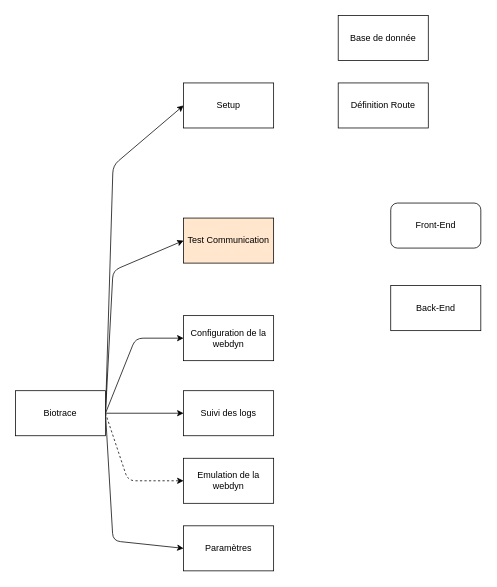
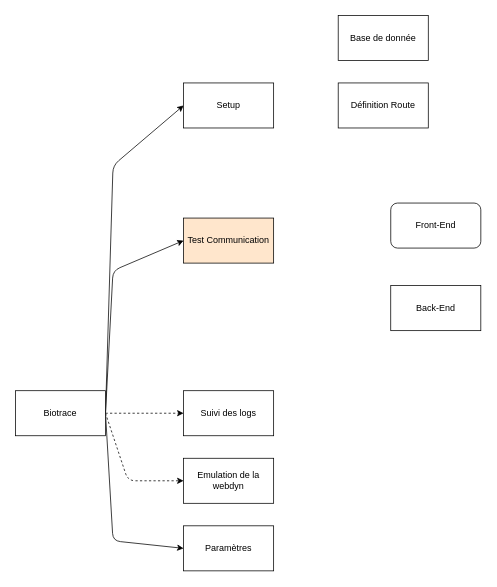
node "Configuration de la webdyn": removed
edge "Biotrace" -> "Configuration de la webdyn": removed
edge "Biotrace" -> "Suivi des logs": style solid -> dashed
